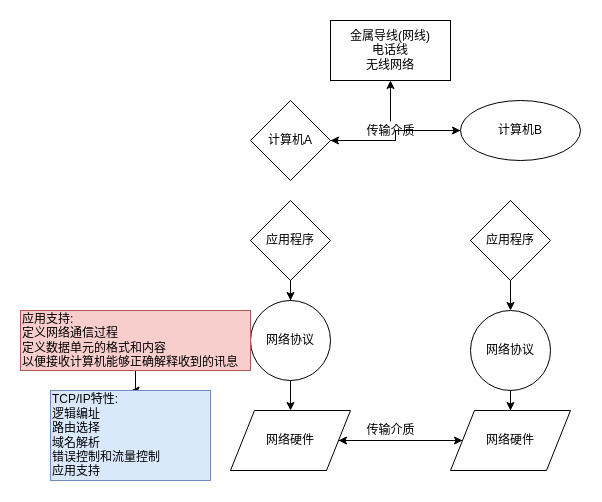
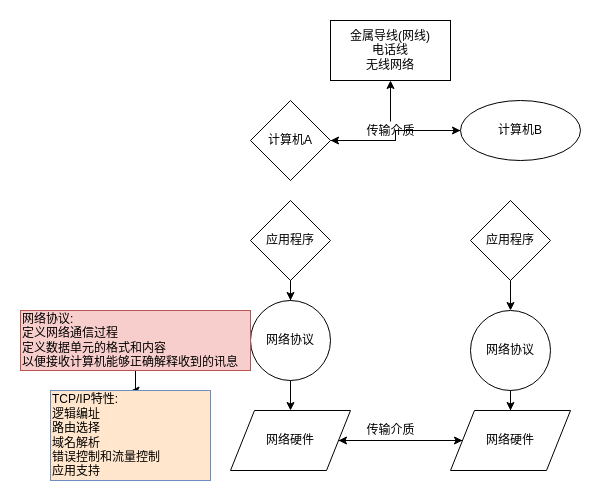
node "应用支持: 定义网络通信过程 定义数据单元的格式和内容 以便接收计算机能够正确解释收到的讯息": label "应用支持: 定义网络通信过程 定义数据单元的格式和内容 以便接收计算机能够正确解释收到的讯息" -> "网络协议: 定义网络通信过程 定义数据单元的格式和内容 以便接收计算机能够正确解释收到的讯息"
node "TCP/IP特性: 逻辑编址 路由选择 域名解析 错误控制和流量控制 应用支持": fillcolor #dae8fc -> #ffe6cc
